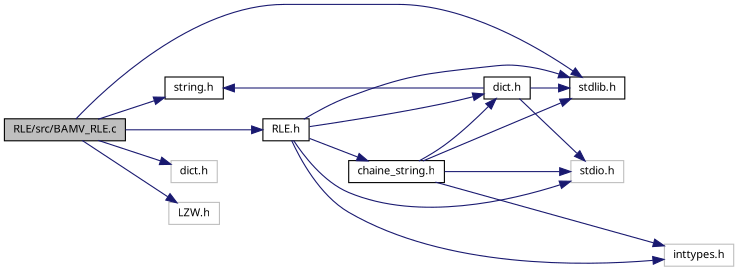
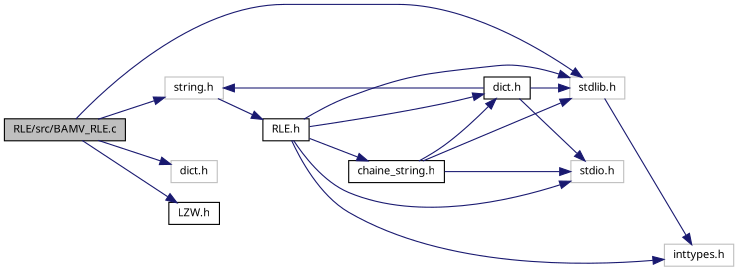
node "string.h": color black -> grey75
node "stdlib.h": color black -> grey75
edge "RLE/src/BAMV_RLE.c" -> "RLE.h": now "string.h" -> "RLE.h"
edge "chaine_string.h" -> "inttypes.h": now "stdlib.h" -> "inttypes.h"
node "LZW.h": color grey75 -> black
